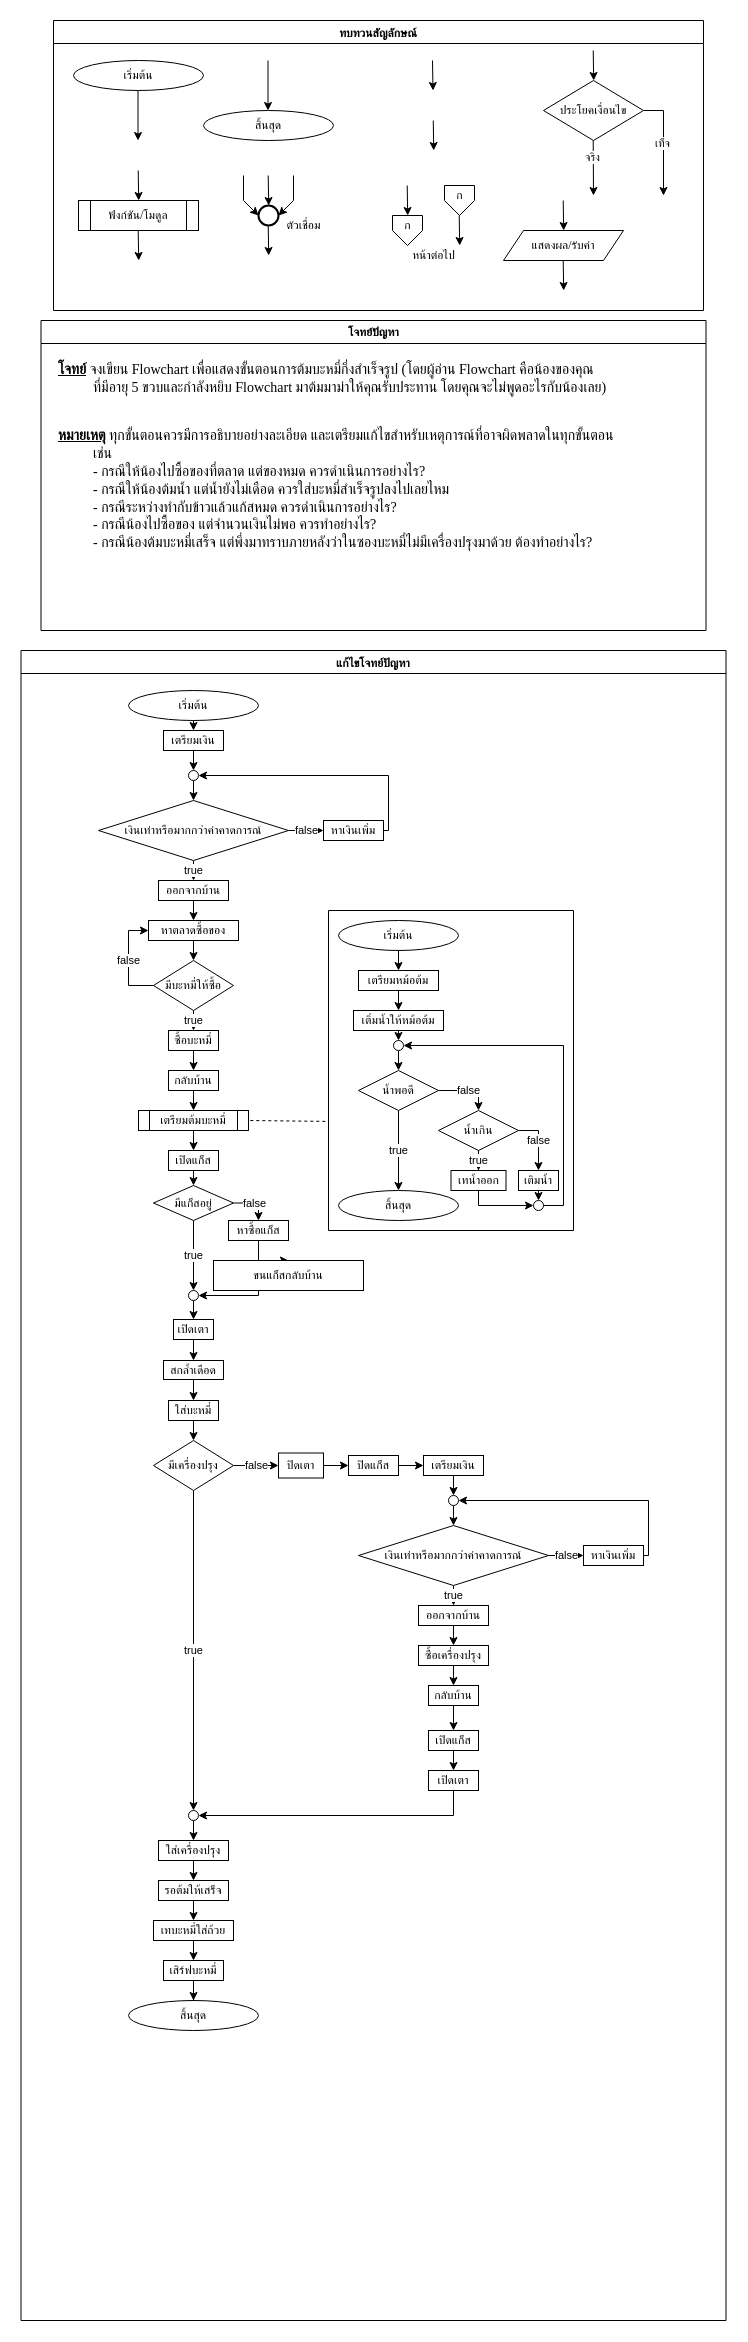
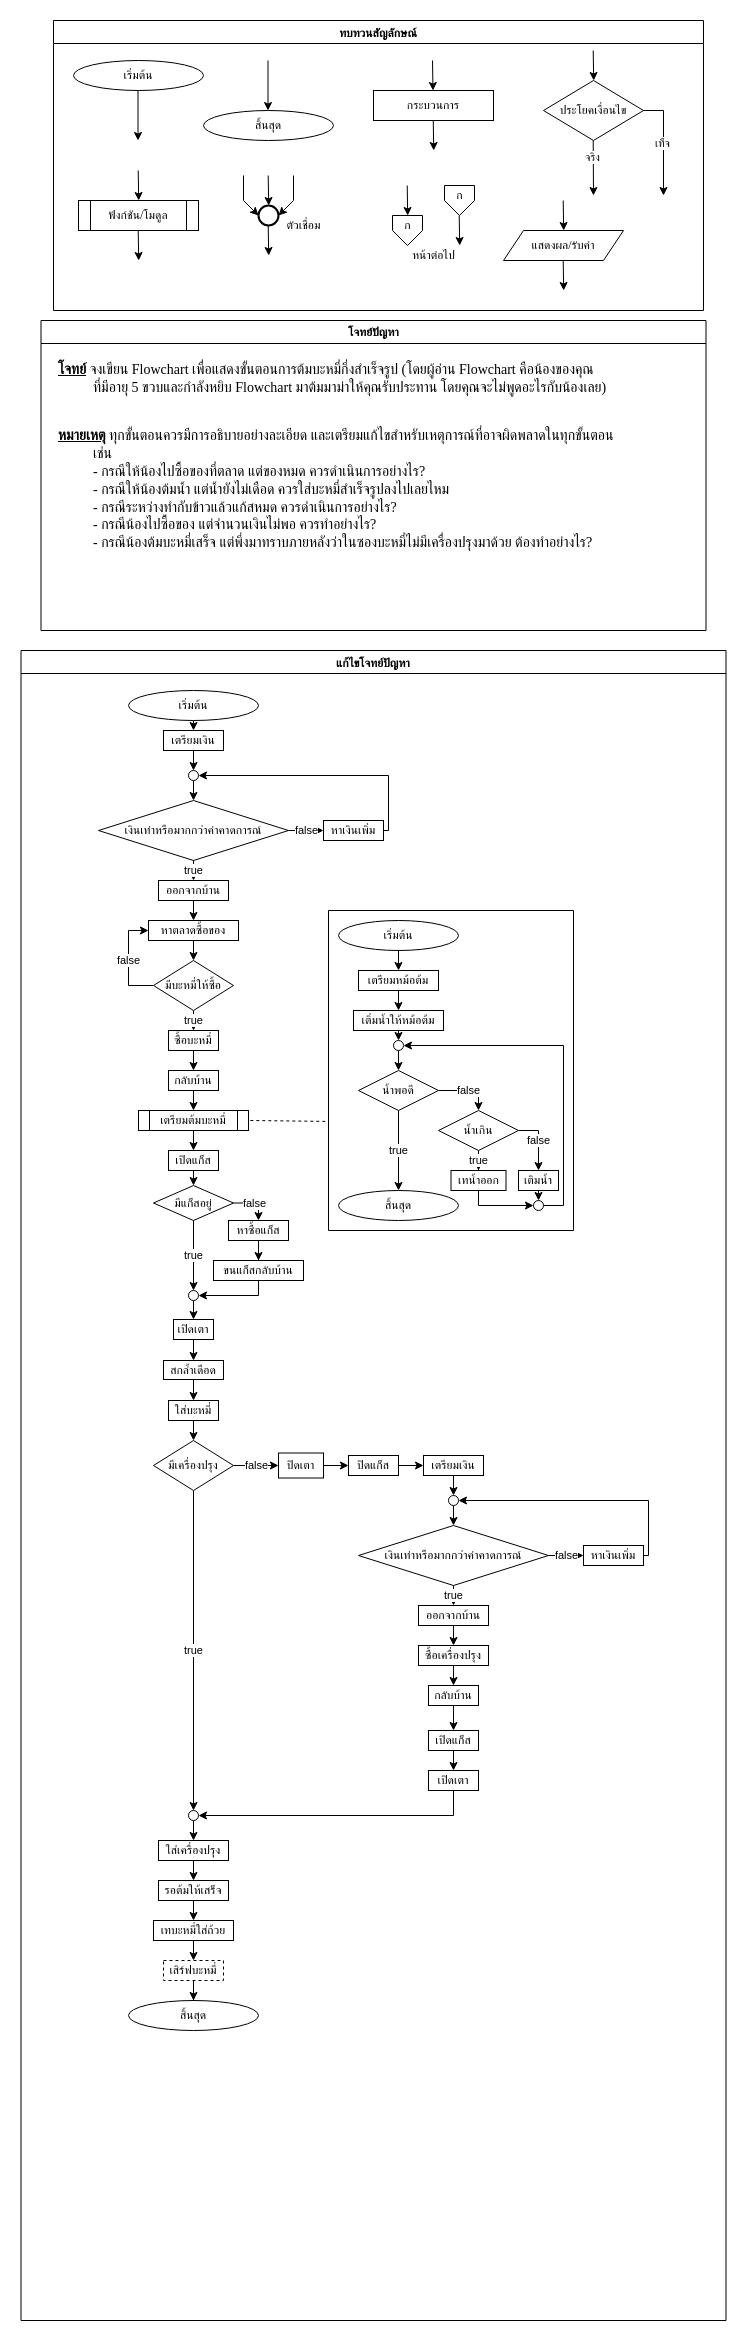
node "กระบวนการ": added
node "ขนแก็สกลับบ้าน": size 150x30 -> 90x20
node "เสิร์ฟบะหมี่": style solid -> dashed
